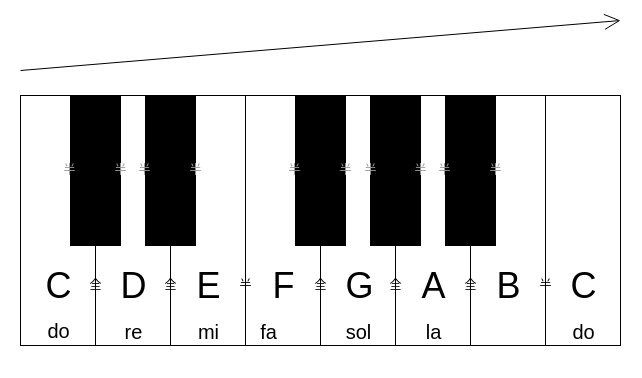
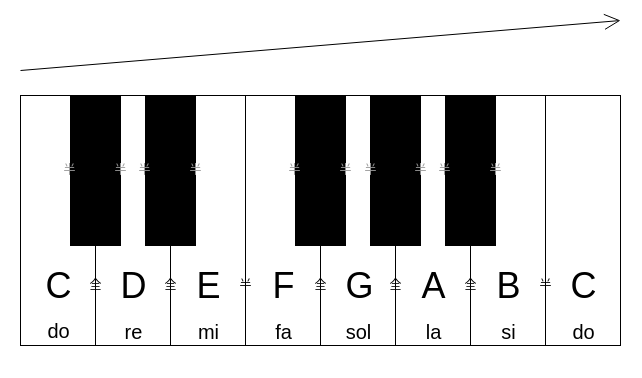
node "fa": moved (268, 331) -> (283, 331)
node "si": added
